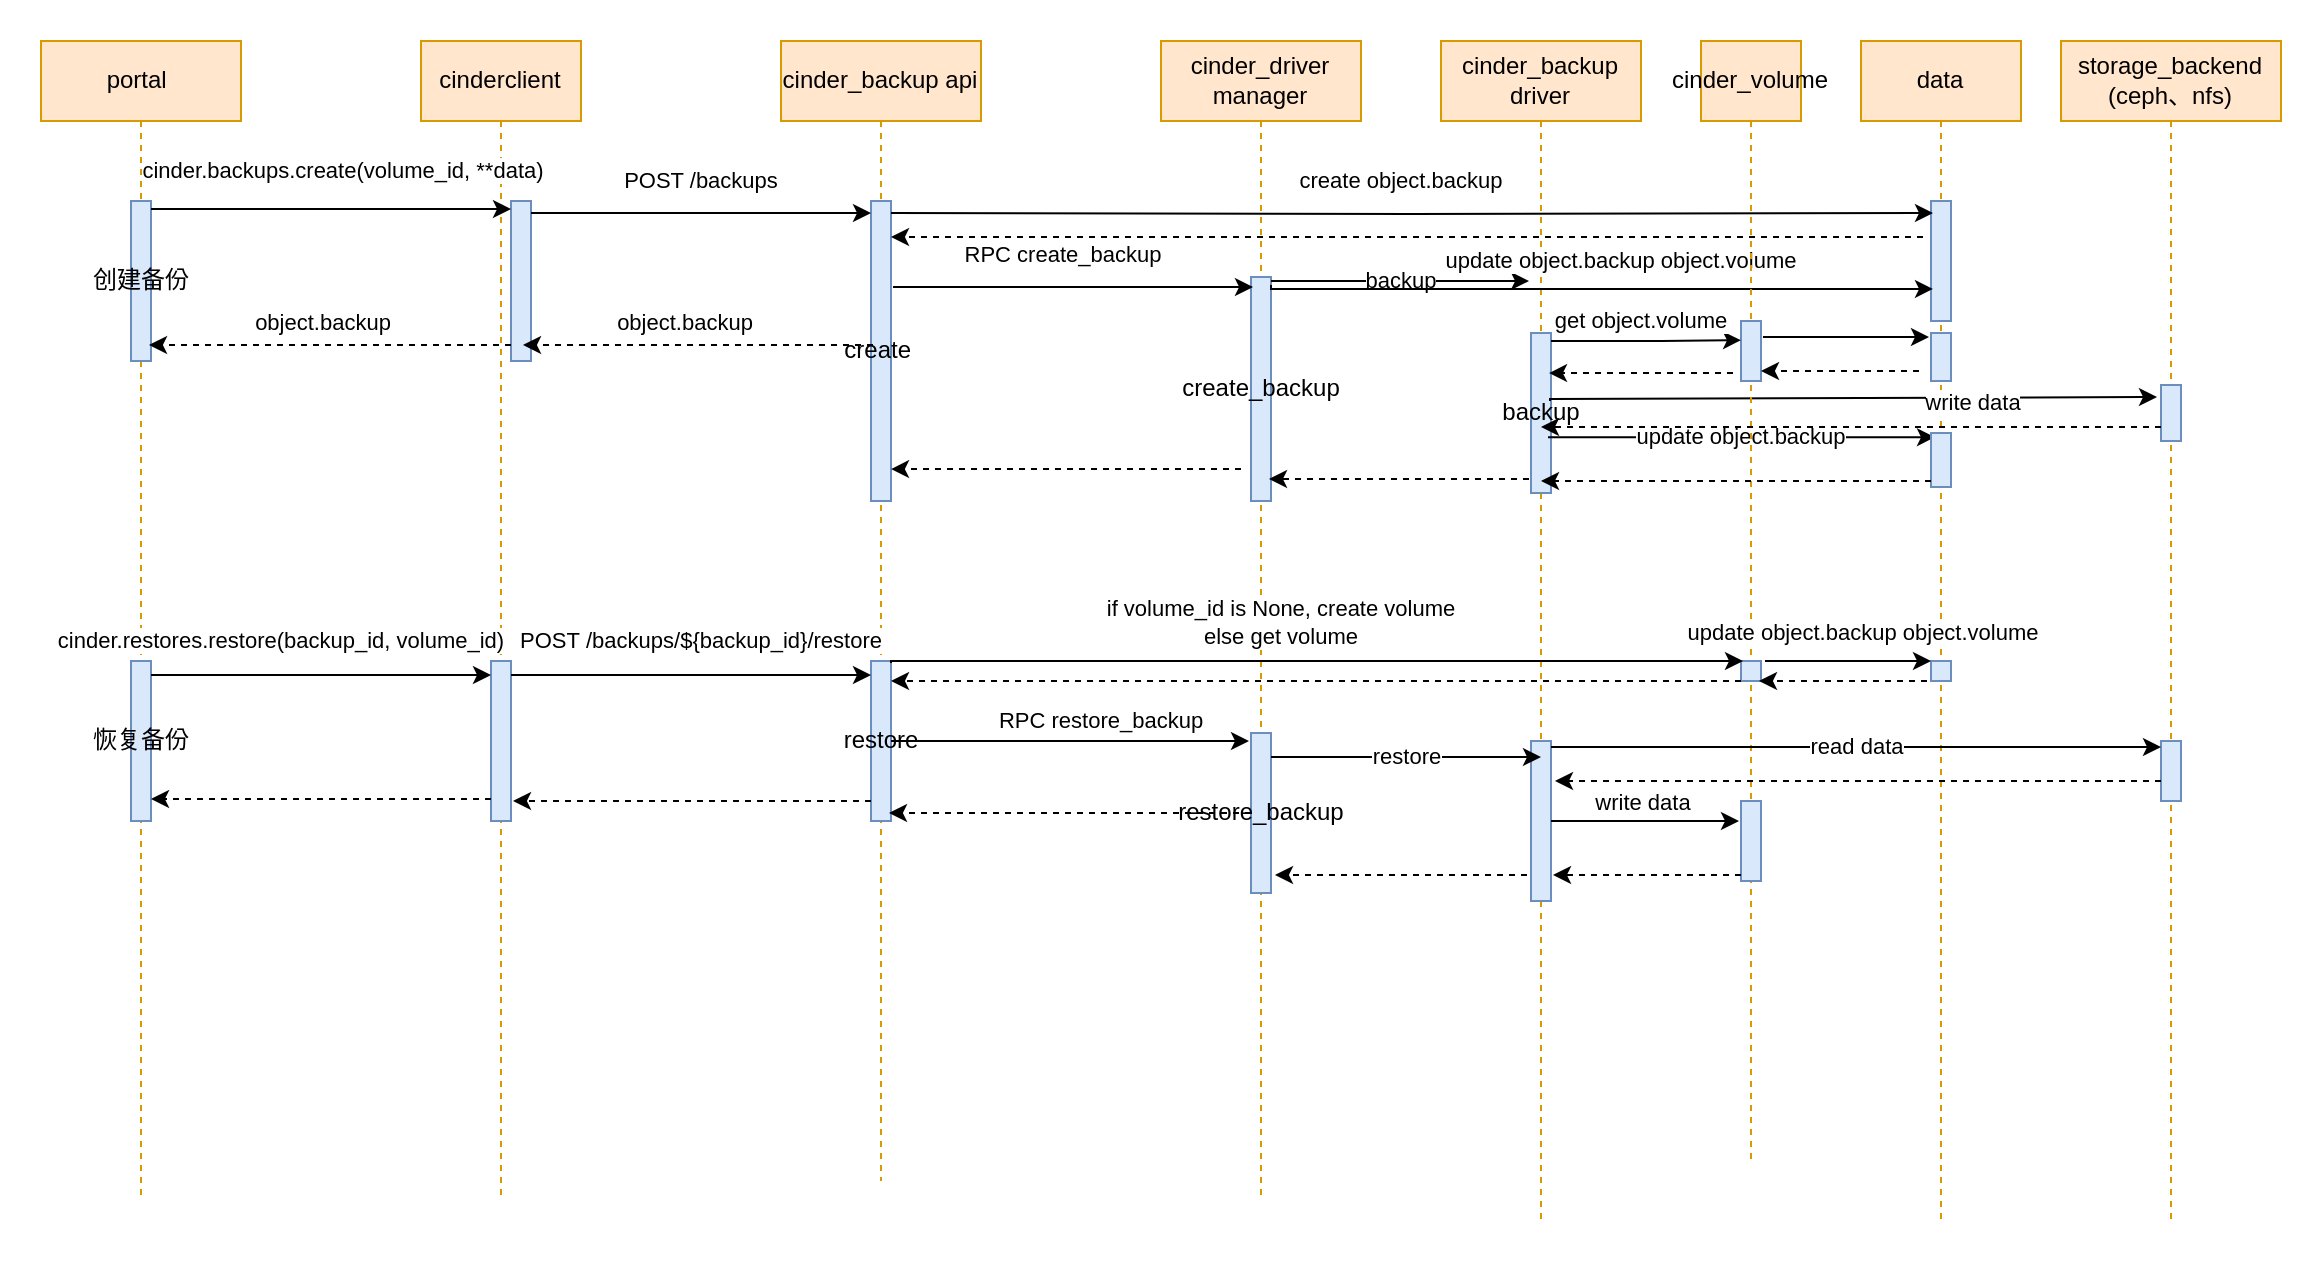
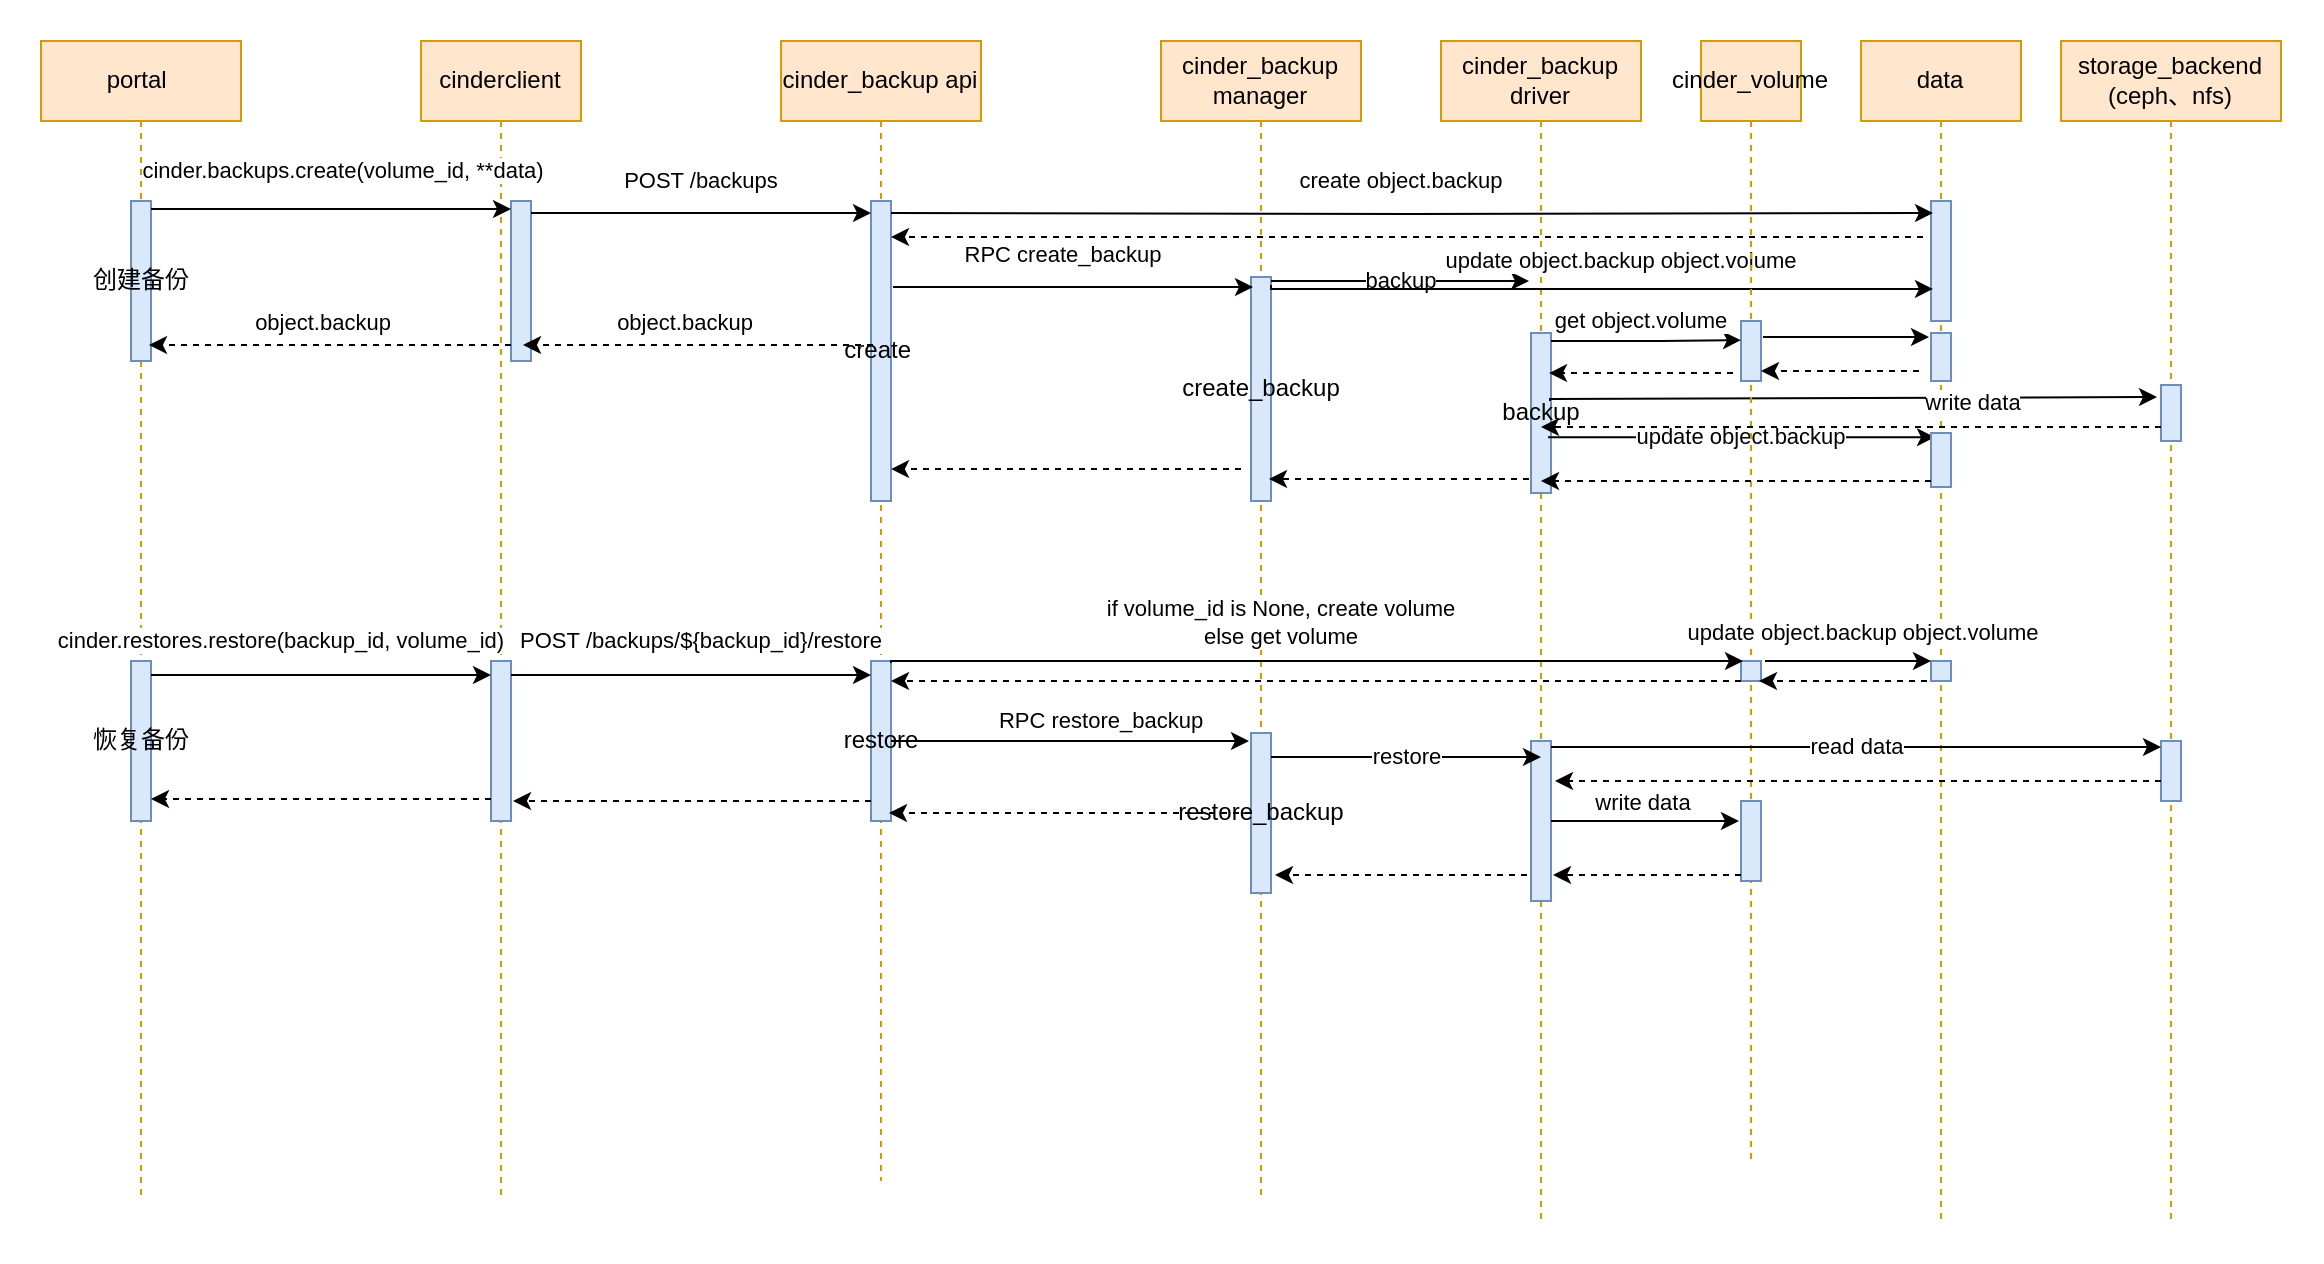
node "cinder_driver manager": label "cinder_driver manager" -> "cinder_backup manager"
